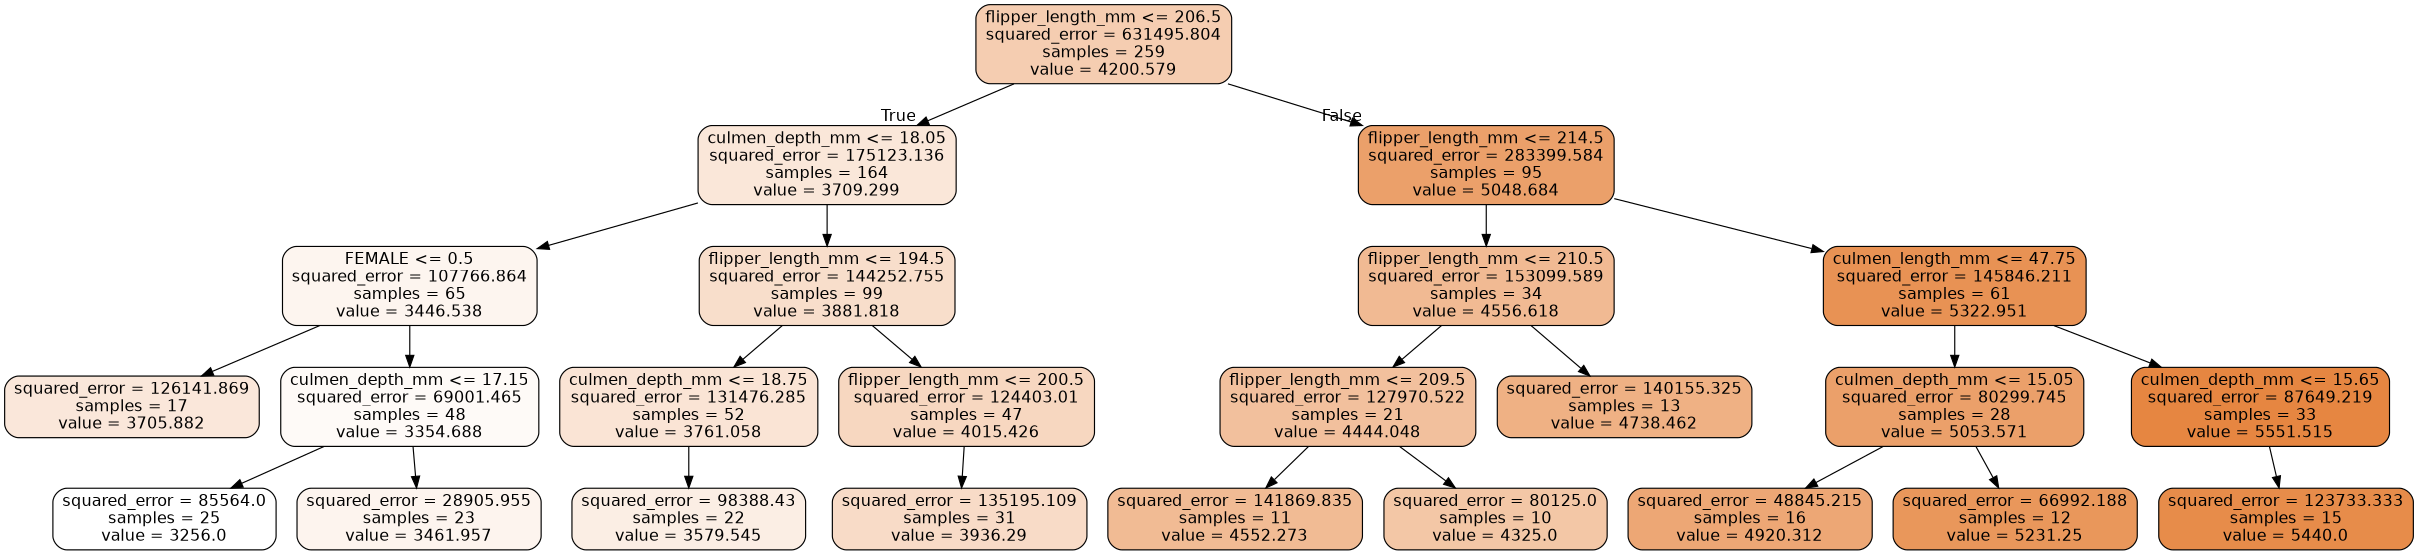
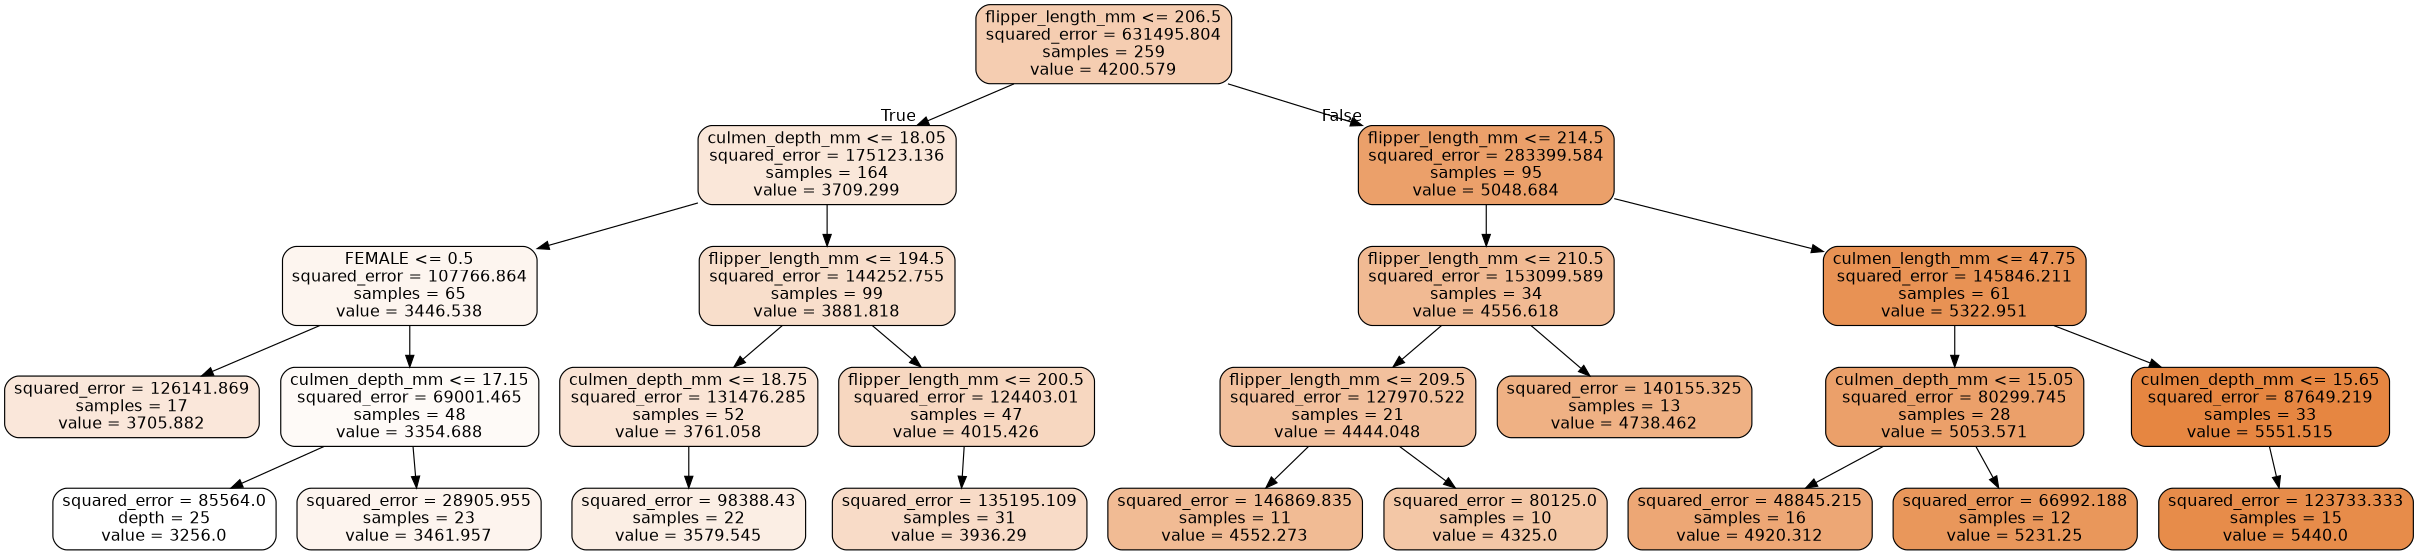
node "squared_error = 85564.0 samples = 25 value = 3256.0": label "squared_error = 85564.0 samples = 25 value = 3256.0" -> "squared_error = 85564.0 depth = 25 value = 3256.0"
node "squared_error = 141869.835 samples = 11 value = 4552.273": label "squared_error = 141869.835 samples = 11 value = 4552.273" -> "squared_error = 146869.835 samples = 11 value = 4552.273"
